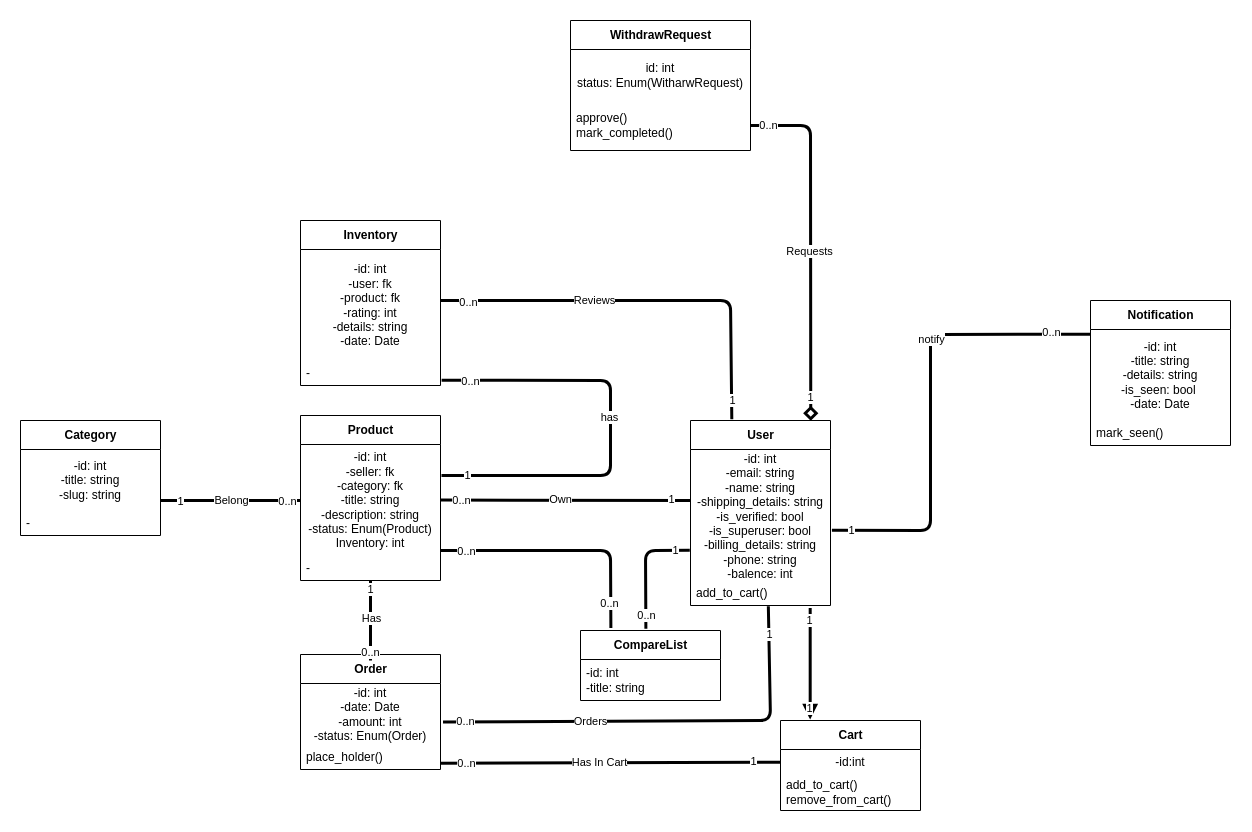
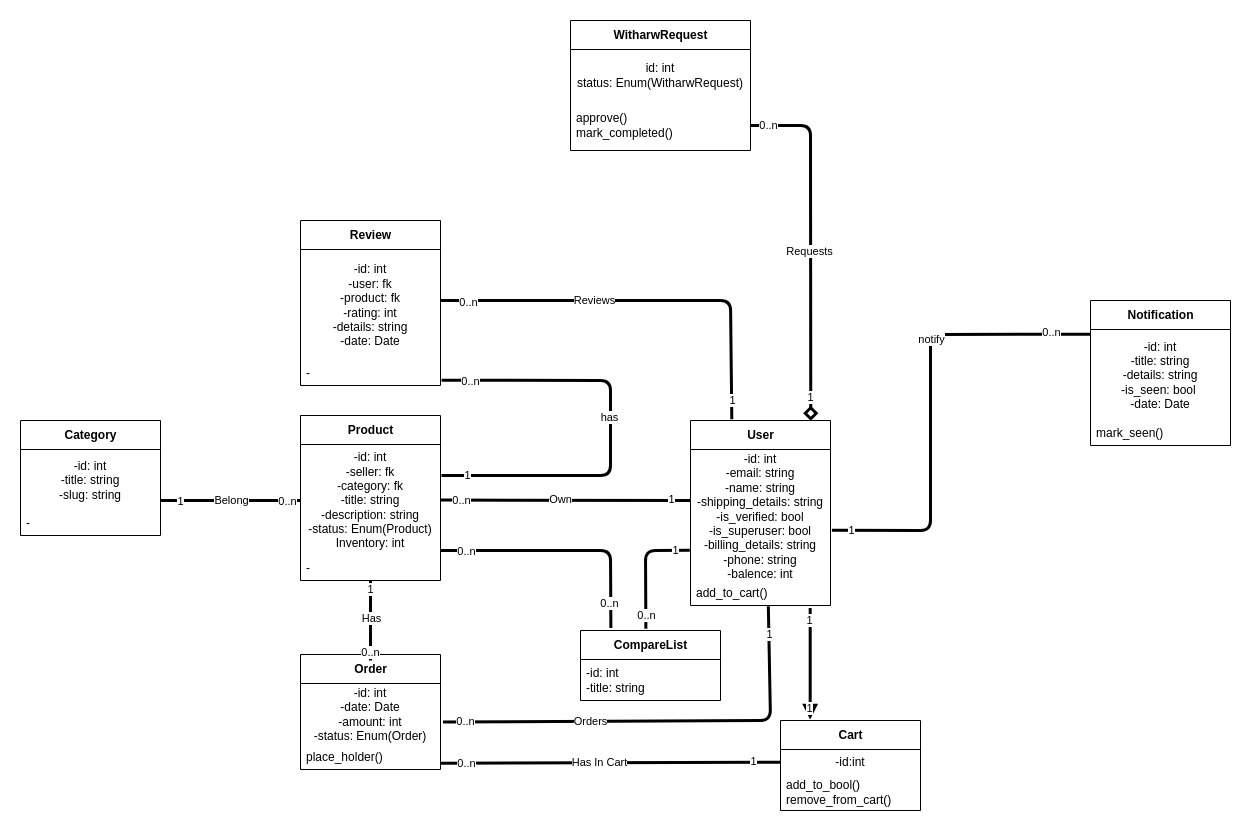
node "WithdrawRequest": label "WithdrawRequest" -> "WitharwRequest"
node "Inventory": label "Inventory" -> "Review"
node "add_to_cart() remove_from_cart()": label "add_to_cart() remove_from_cart()" -> "add_to_bool() remove_from_cart()"
